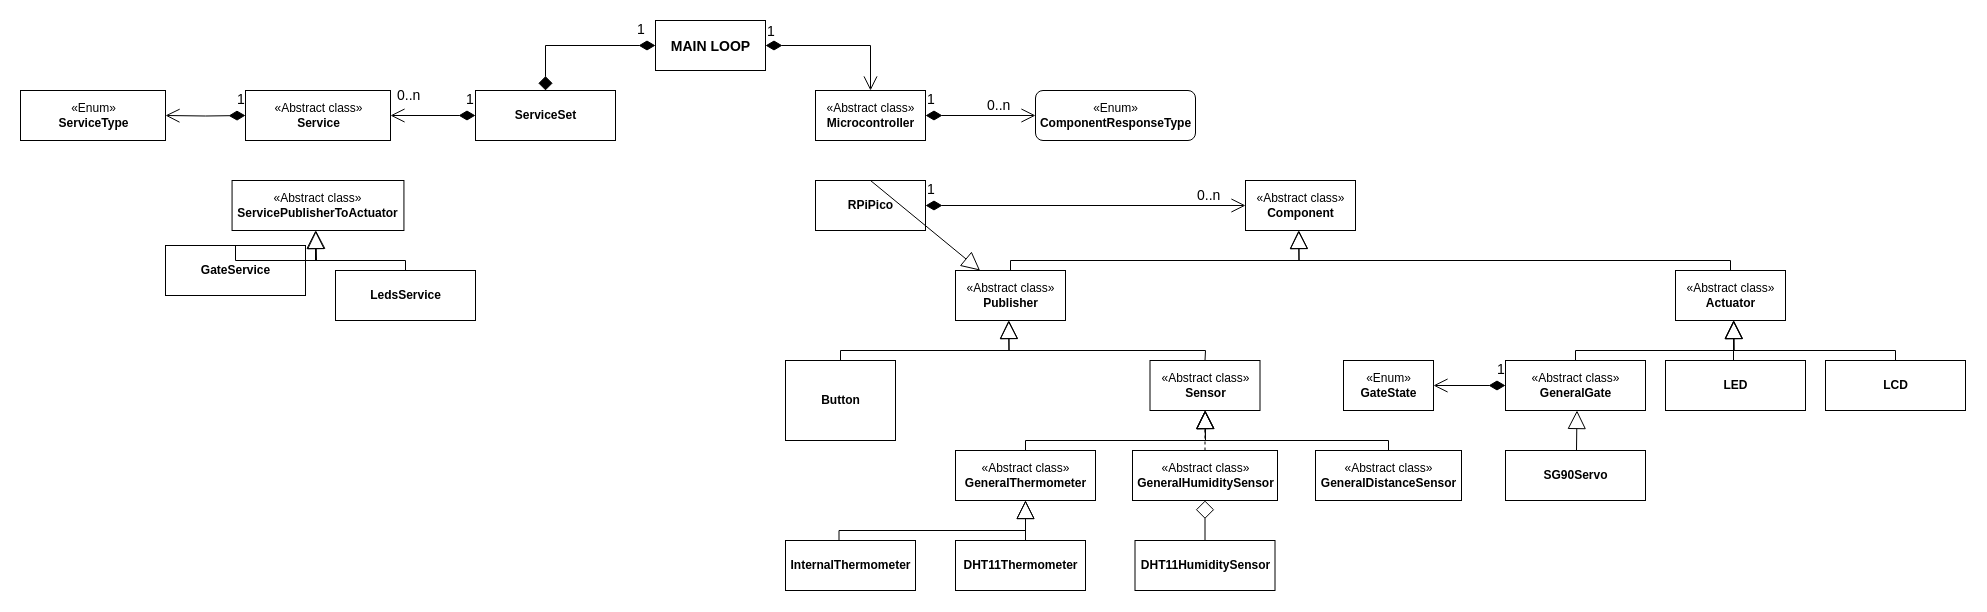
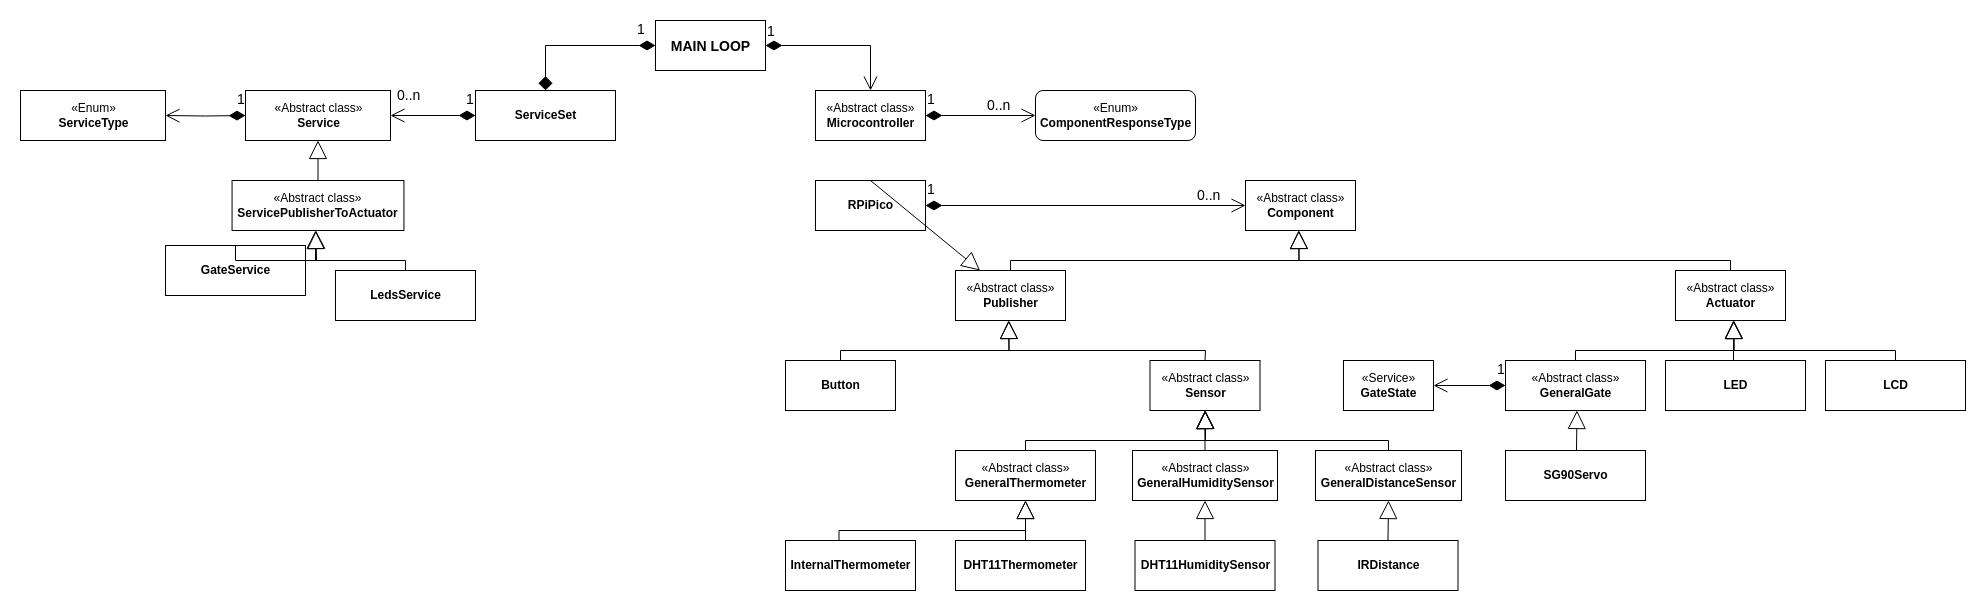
edge "«Abstract class» ServicePublisherToActuator" -> "«Abstract class» Service": added
node "«Enum» GateState": label "«Enum» GateState" -> "«Service» GateState"
node "Button": size 110x80 -> 110x50
edge "«Abstract class» GeneralHumiditySensor" -> "«Abstract class» Sensor": style dashed -> solid
edge "DHT11HumiditySensor" -> "«Abstract class» GeneralHumiditySensor": arrowhead diamond -> block
edge "IRDistance" -> "«Abstract class» GeneralDistanceSensor": added
node "IRDistance": added
